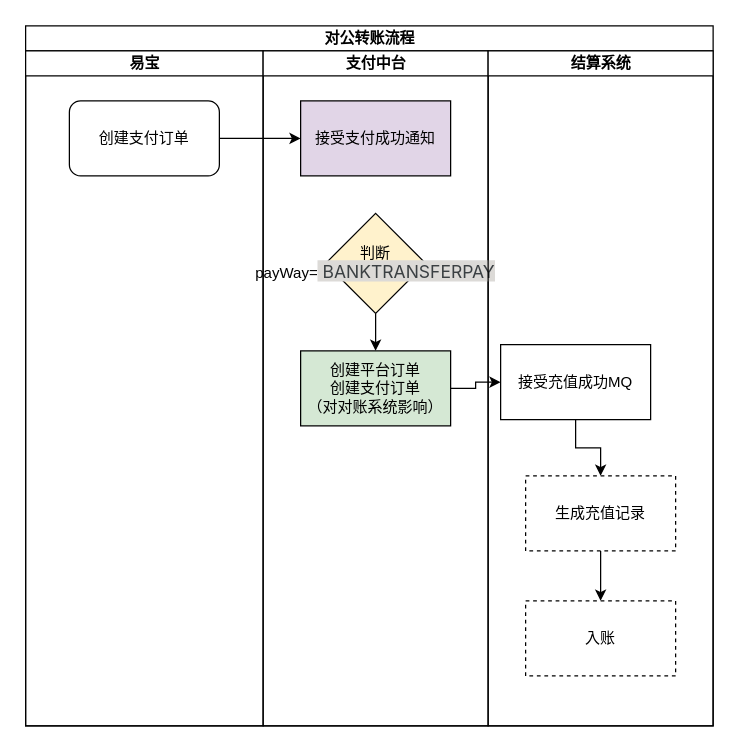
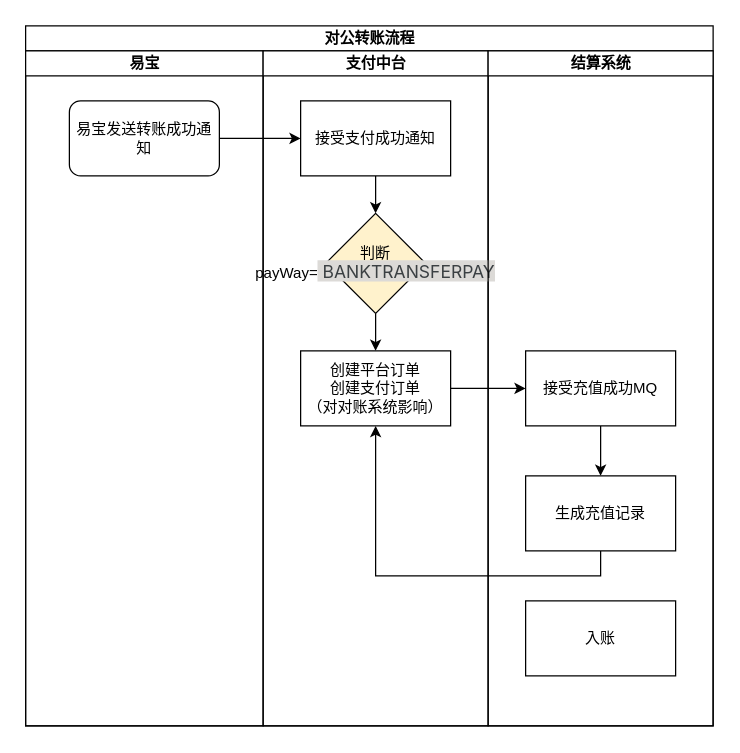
node "创建支付订单": label "创建支付订单" -> "易宝发送转账成功通知"
node "接受支付成功通知": fillcolor #e1d5e7 -> #ffffff
edge "接受支付成功通知" -> "判断payWay= BANKTRANSFERPAY": added
node "接受充值成功MQ": moved (576, 382) -> (601, 388)
node "创建平台订单 创建支付订单 （对对账系统影响）": fillcolor #d5e8d4 -> #ffffff
node "生成充值记录": style dashed -> solid
edge "生成充值记录" -> "入账": now "生成充值记录" -> "创建平台订单 创建支付订单 （对对账系统影响）"
node "入账": style dashed -> solid
